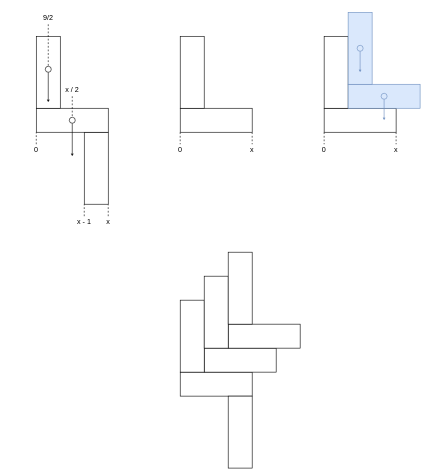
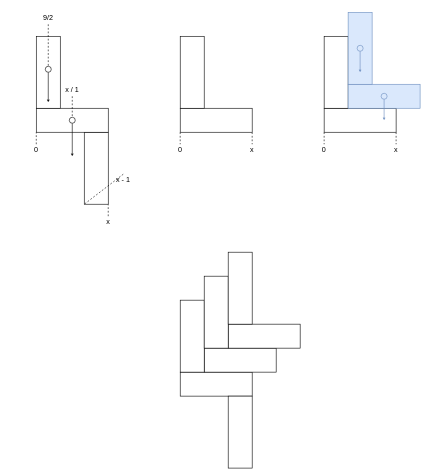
node "x / 2": label "x / 2" -> "x / 1"
node "x - 1": moved (84, 222) -> (123, 180)
